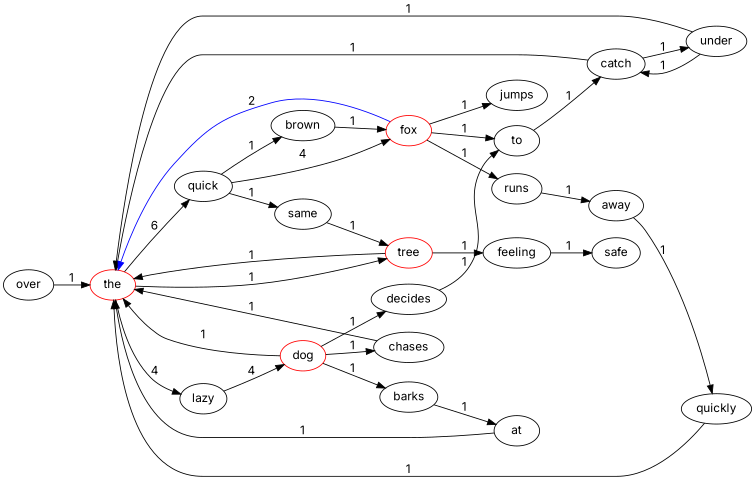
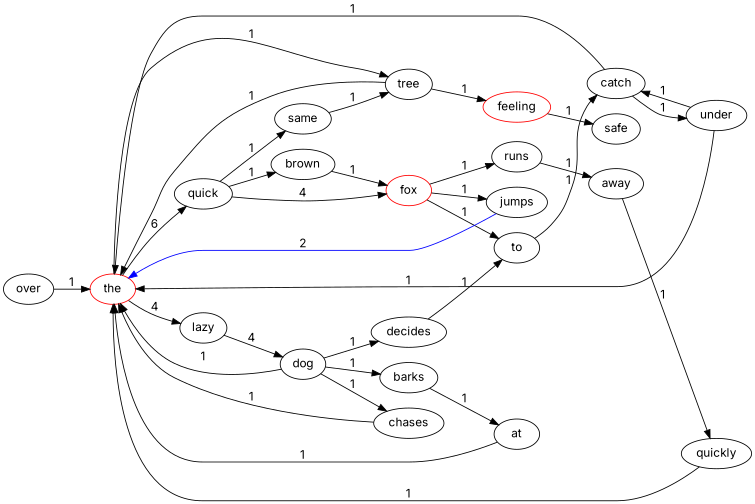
edge "fox" -> "the": now "jumps" -> "the"
node "tree": color red -> black
node "feeling": color black -> red
node "dog": color red -> black
